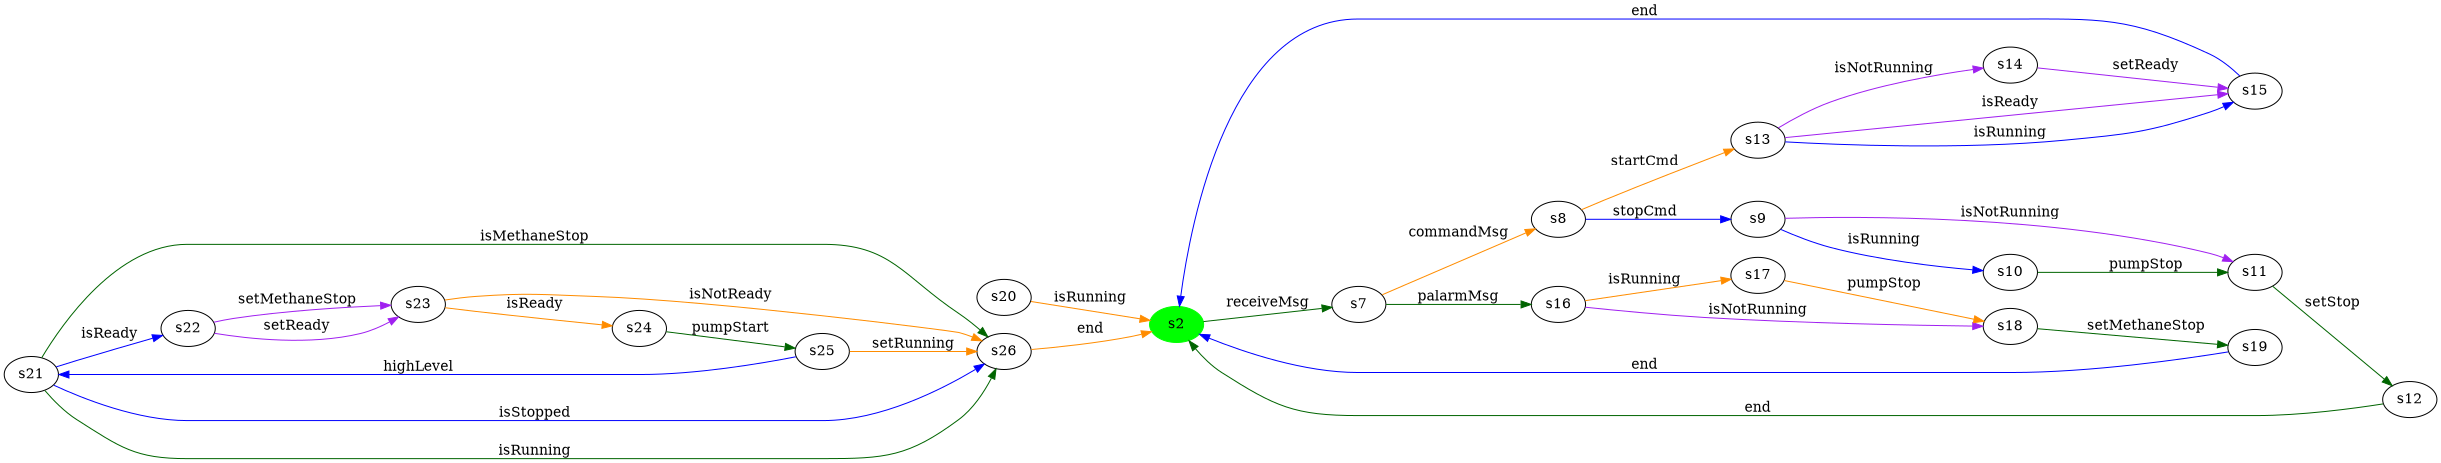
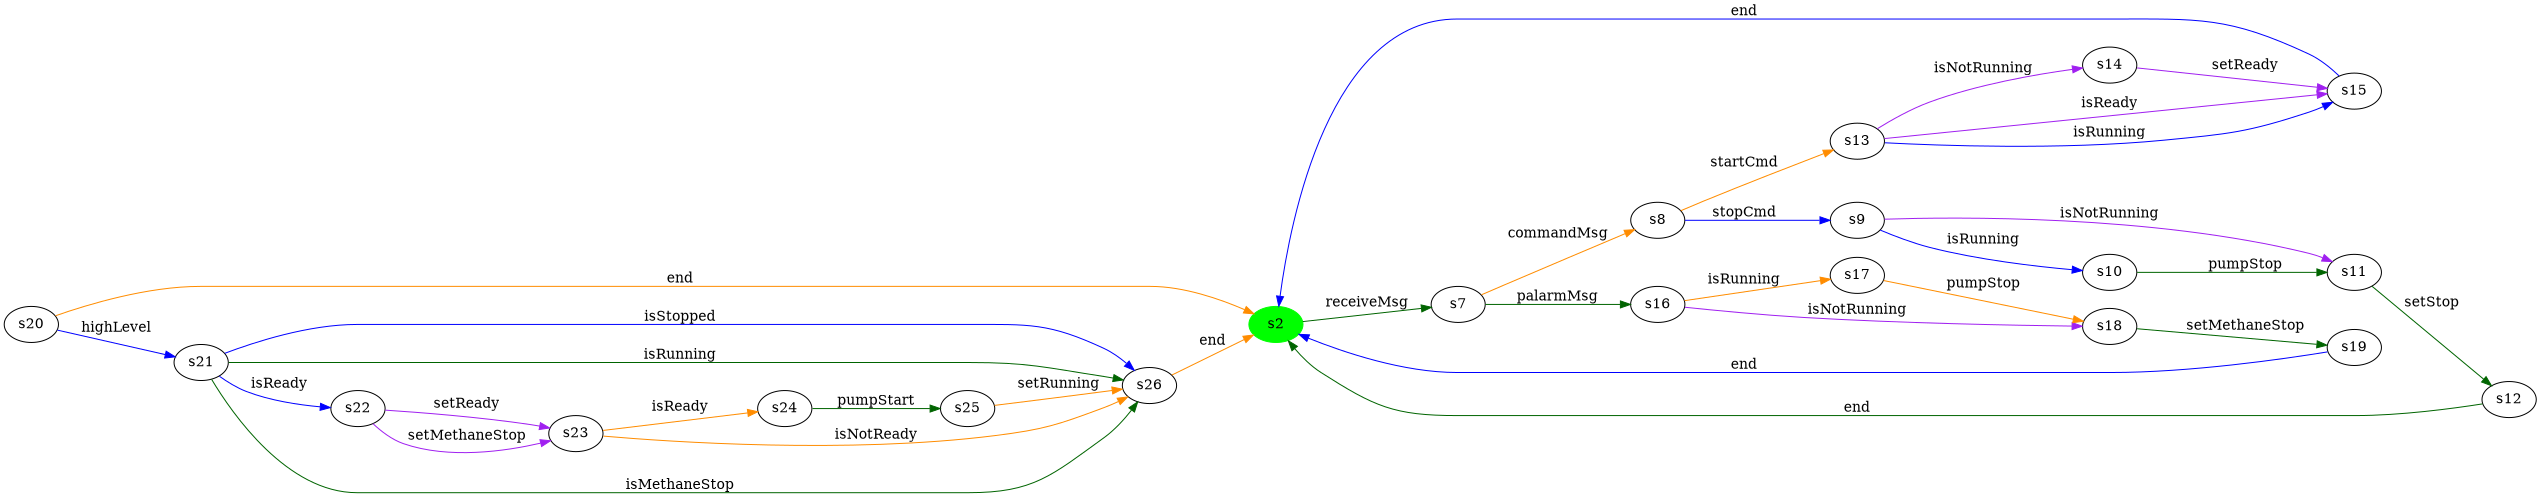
edge "s20" -> "s2": label " isRunning " -> " end "
edge "s25" -> "s21": now "s20" -> "s21"
